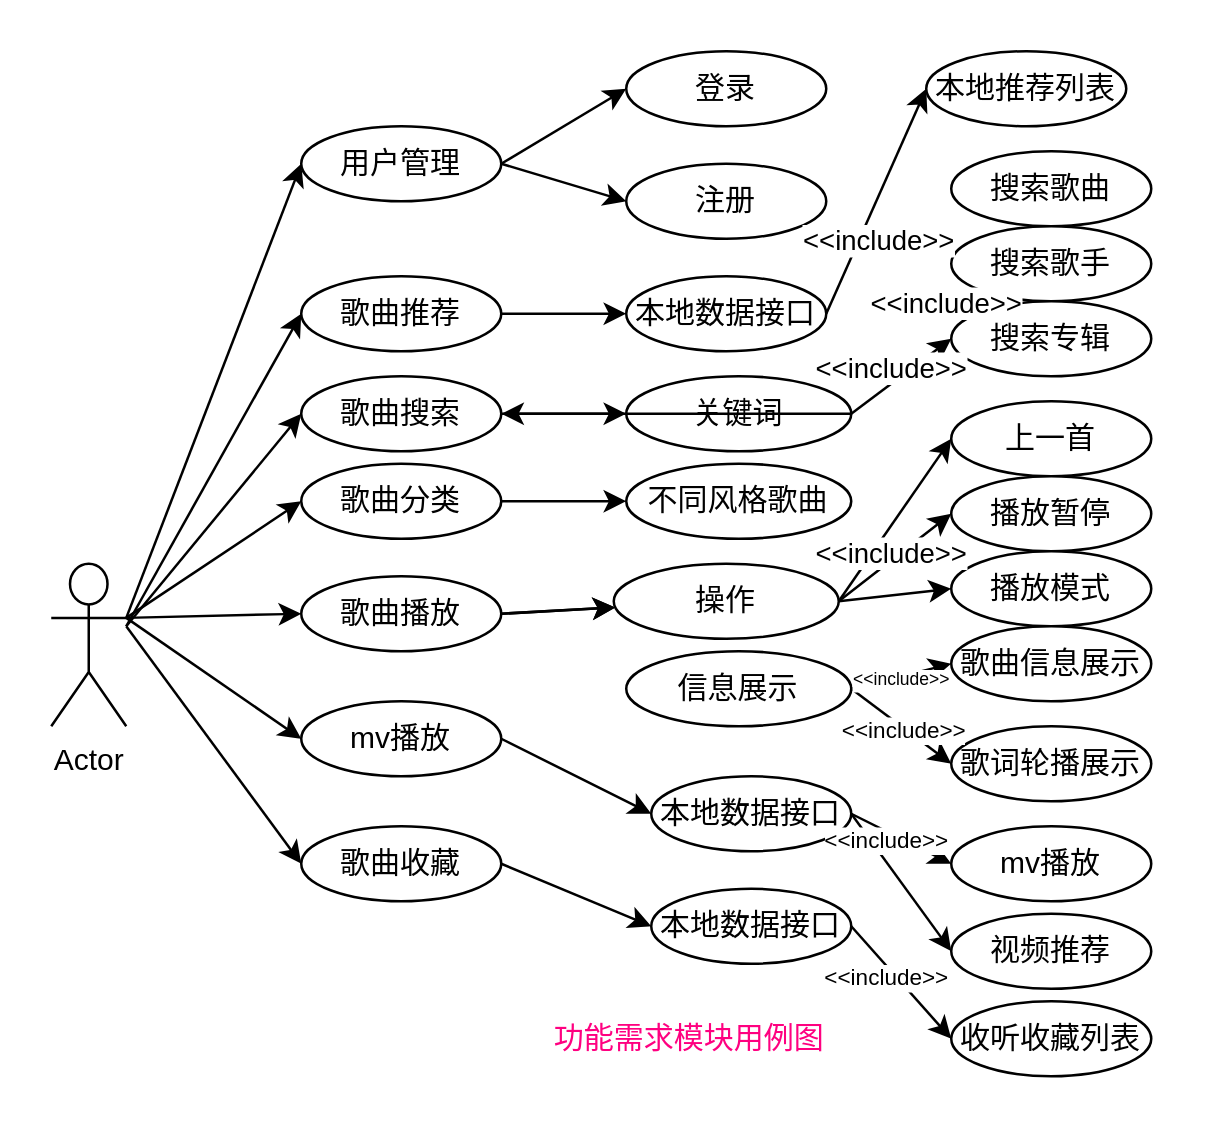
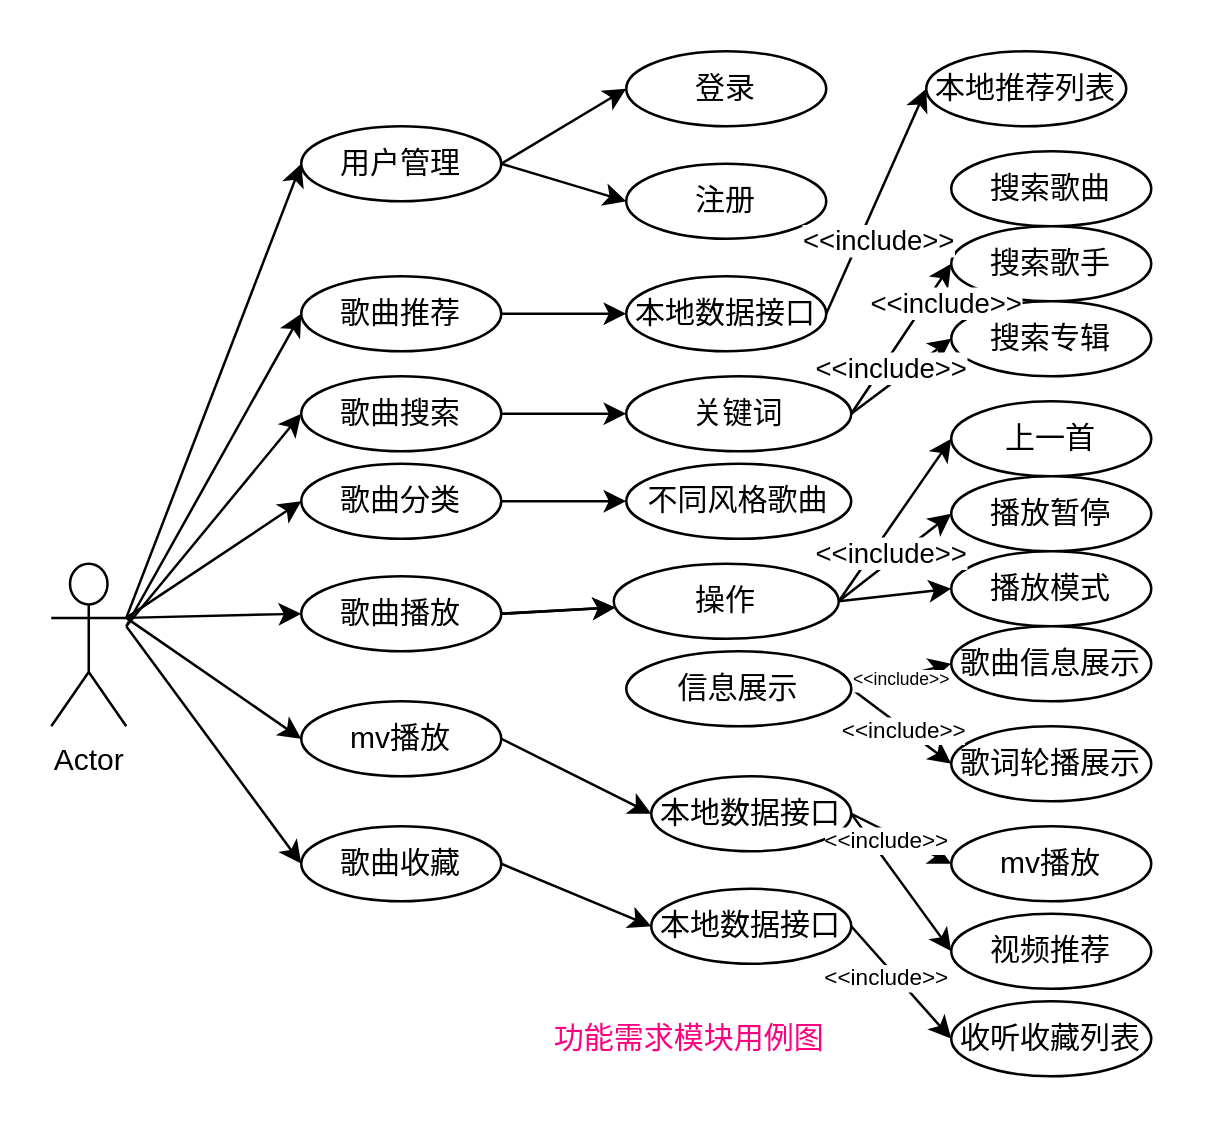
edge "关键词" -> "歌曲搜索": now "关键词" -> "搜索歌手"
